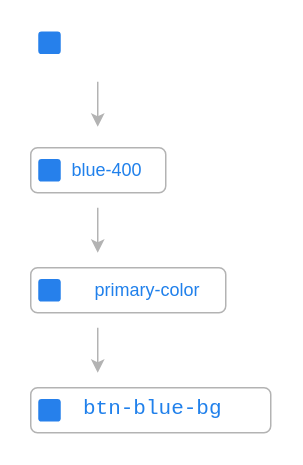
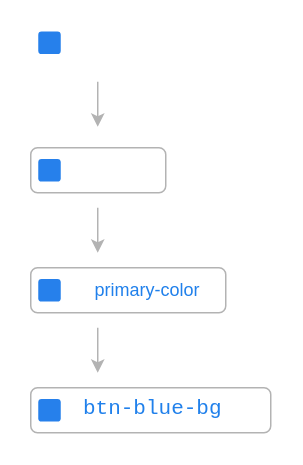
node "blue-400": removed
